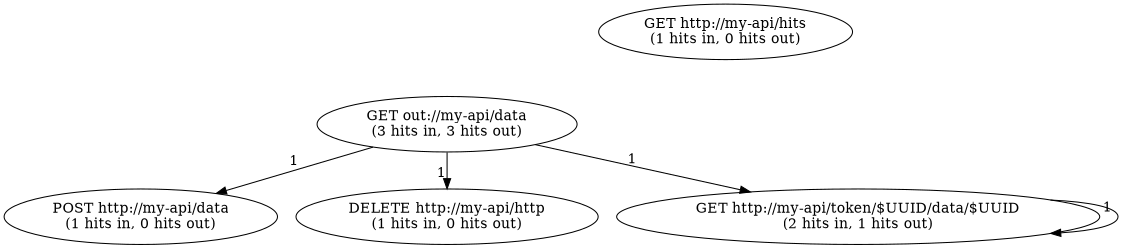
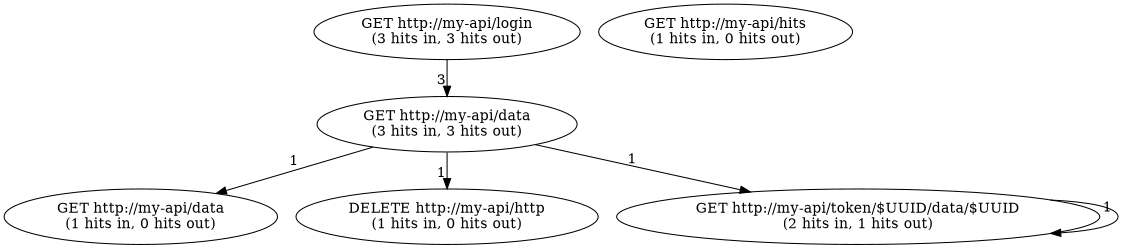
node "GET http://my-api/login (3 hits in, 3 hits out)": added
node "GET out://my-api/data (3 hits in, 3 hits out)": label "GET out://my-api/data (3 hits in, 3 hits out)" -> "GET http://my-api/data (3 hits in, 3 hits out)"
node "POST http://my-api/data (1 hits in, 0 hits out)": label "POST http://my-api/data (1 hits in, 0 hits out)" -> "GET http://my-api/data (1 hits in, 0 hits out)"
